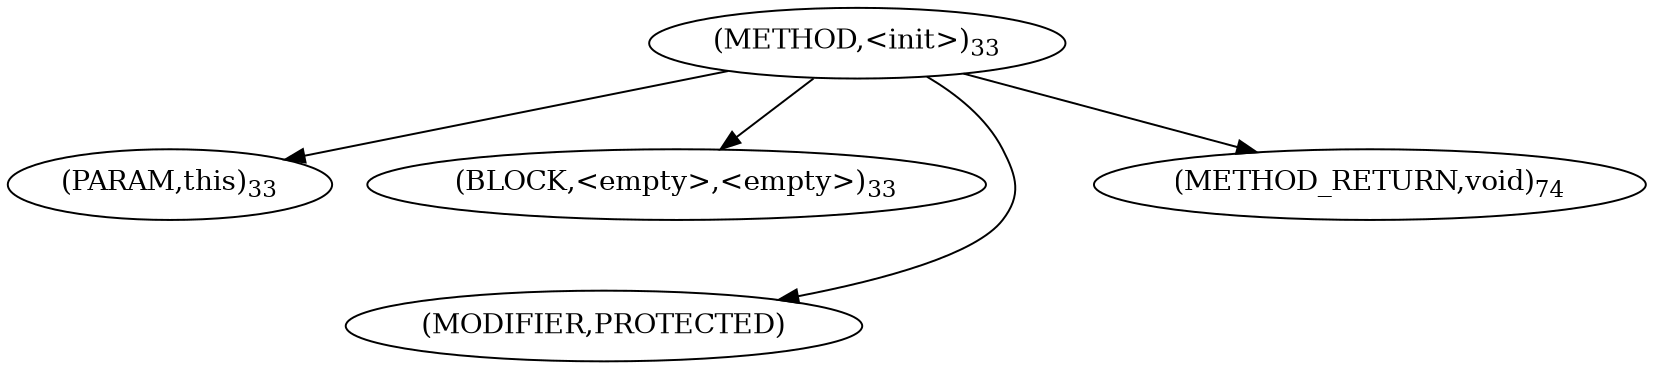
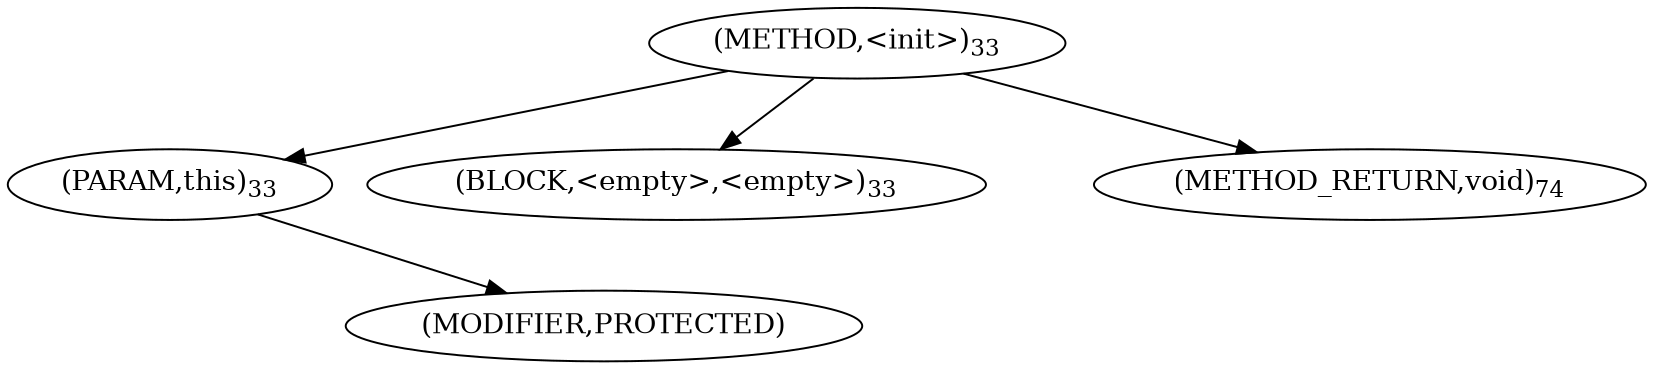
edge "(METHOD,<init>)" -> "(MODIFIER,PROTECTED)": now "(PARAM,this)" -> "(MODIFIER,PROTECTED)"
